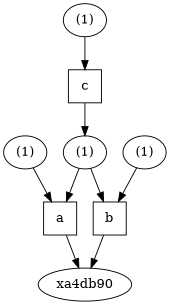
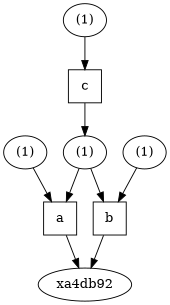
node "xa4db90": label "xa4db90" -> "xa4db92"
